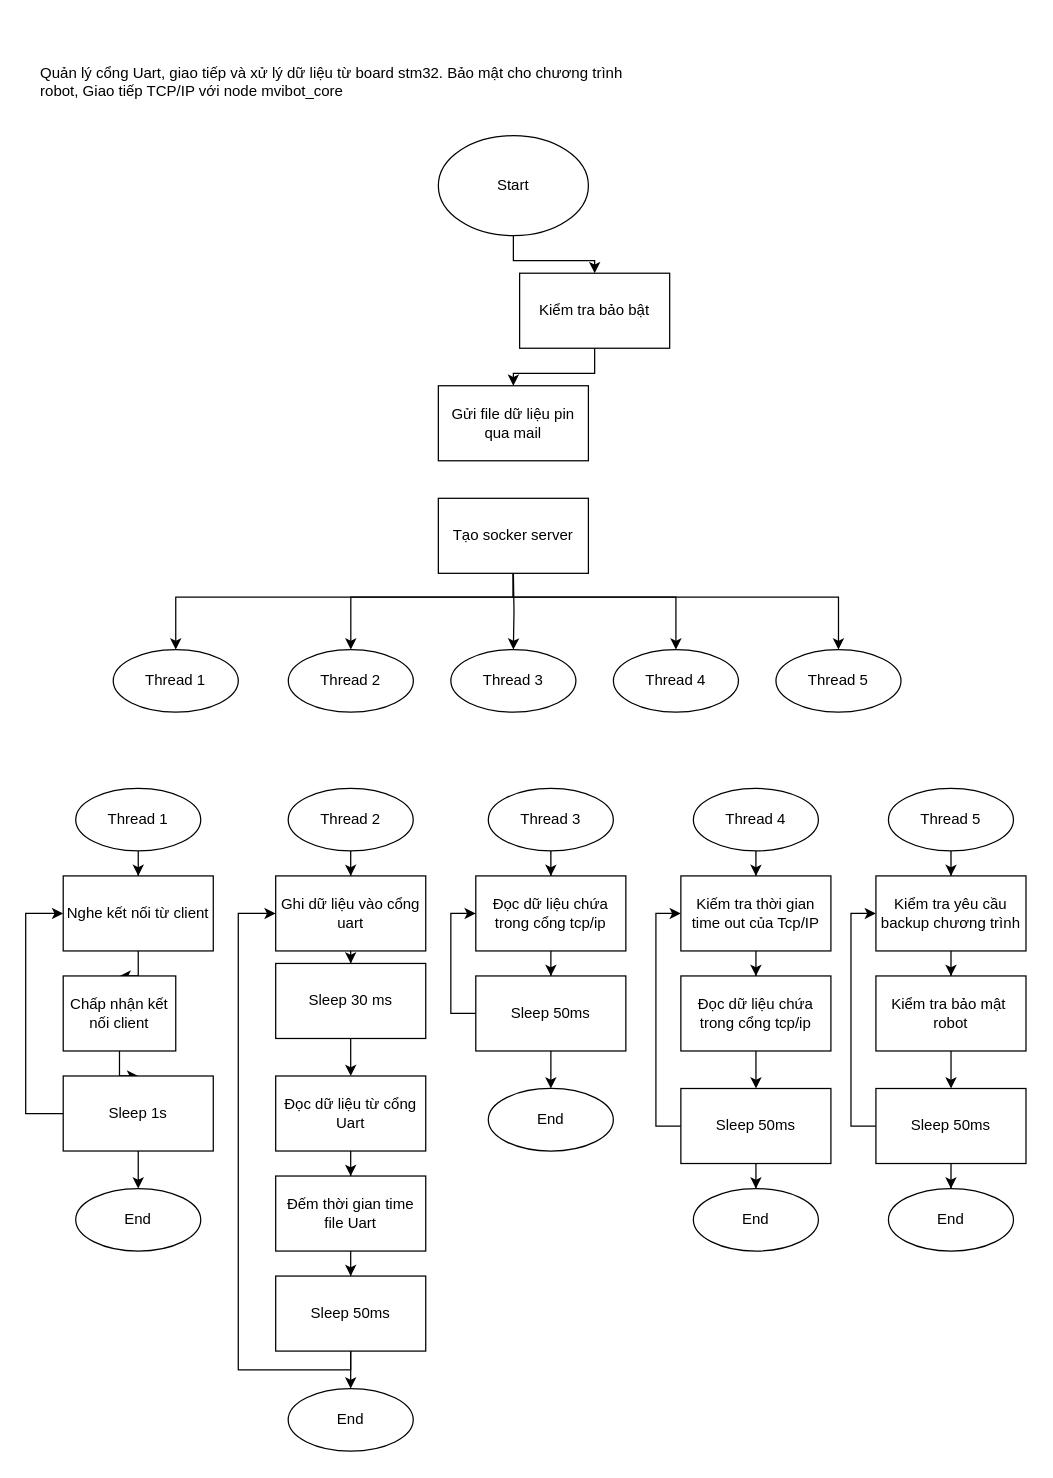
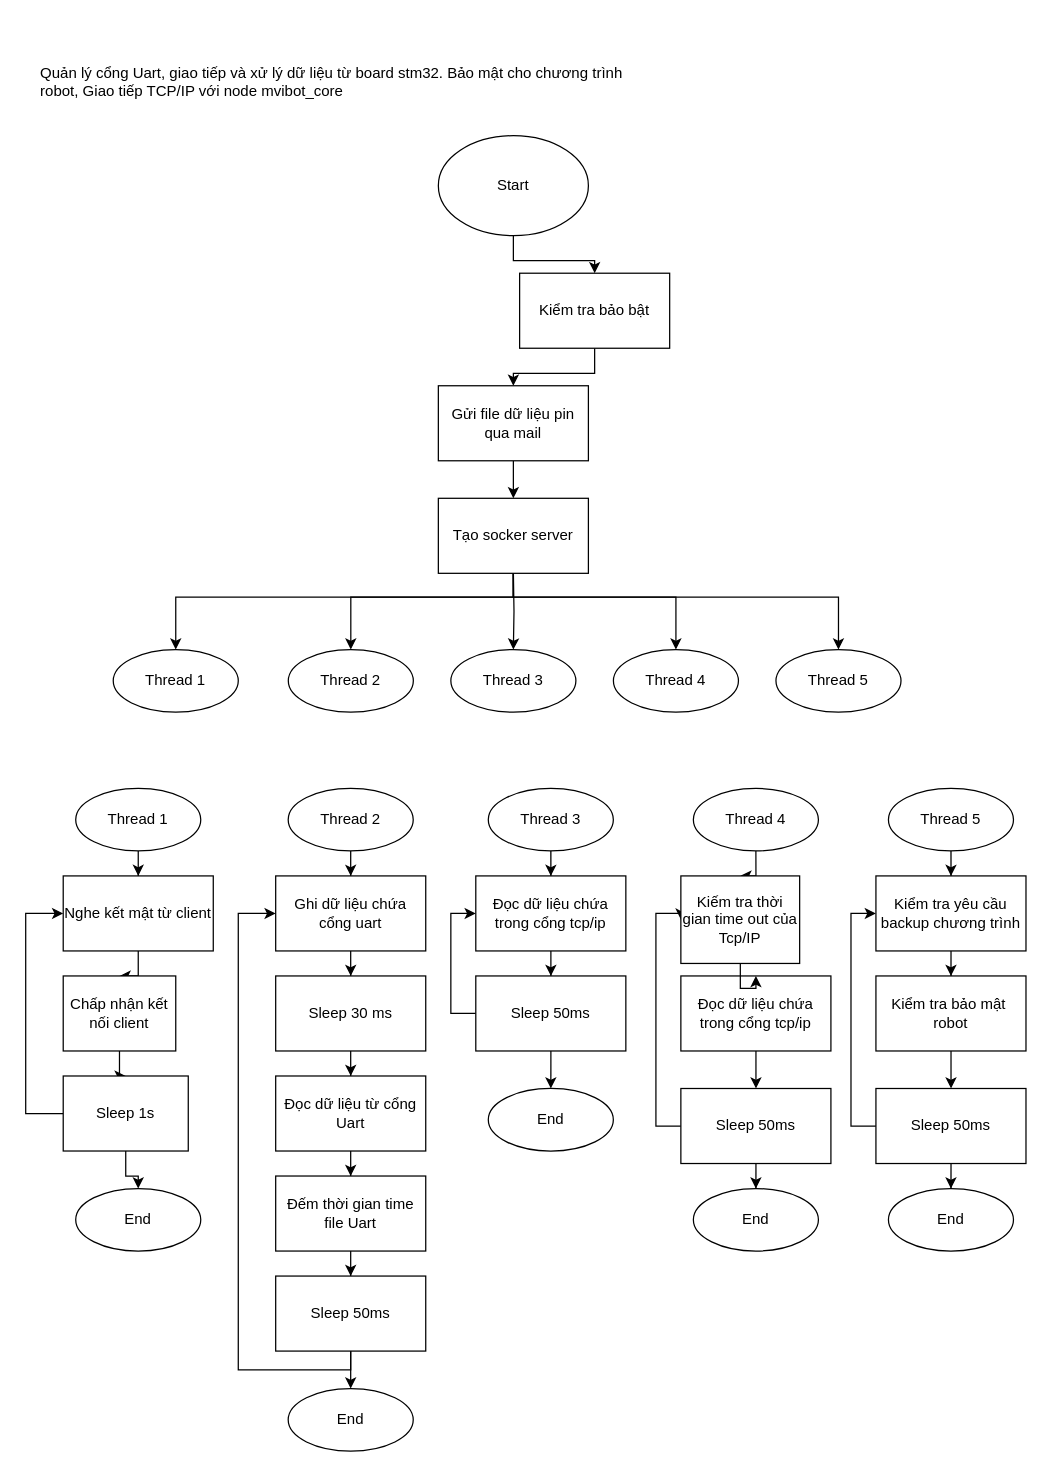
edge "Gửi file dữ liệu pin qua mail" -> "Tạo socker server": added
node "Nghe kết nối từ client": label "Nghe kết nối từ client" -> "Nghe kết mật từ client"
node "Ghi dữ liệu vào cổng uart": label "Ghi dữ liệu vào cổng uart" -> "Ghi dữ liệu chứa cổng uart"
node "Kiếm tra thời gian time out của Tcp/IP": size 150x75 -> 119x88
node "Sleep 30 ms": moved (351, 1001) -> (351, 1013)
node "Sleep 1s": size 150x75 -> 125x75
